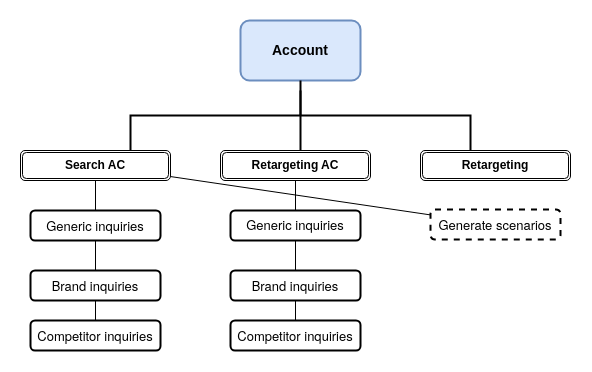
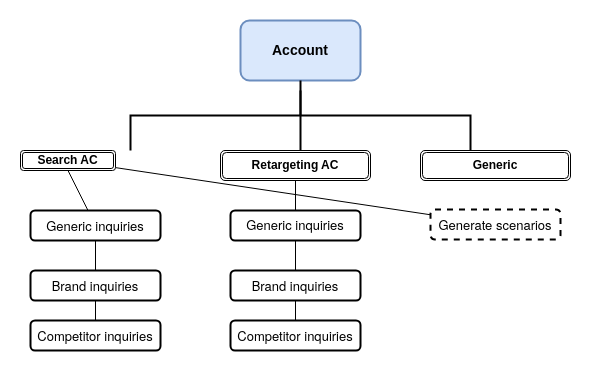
node "Search AC": size 150x30 -> 95x20
node "Retargeting": label "Retargeting" -> "Generic"
